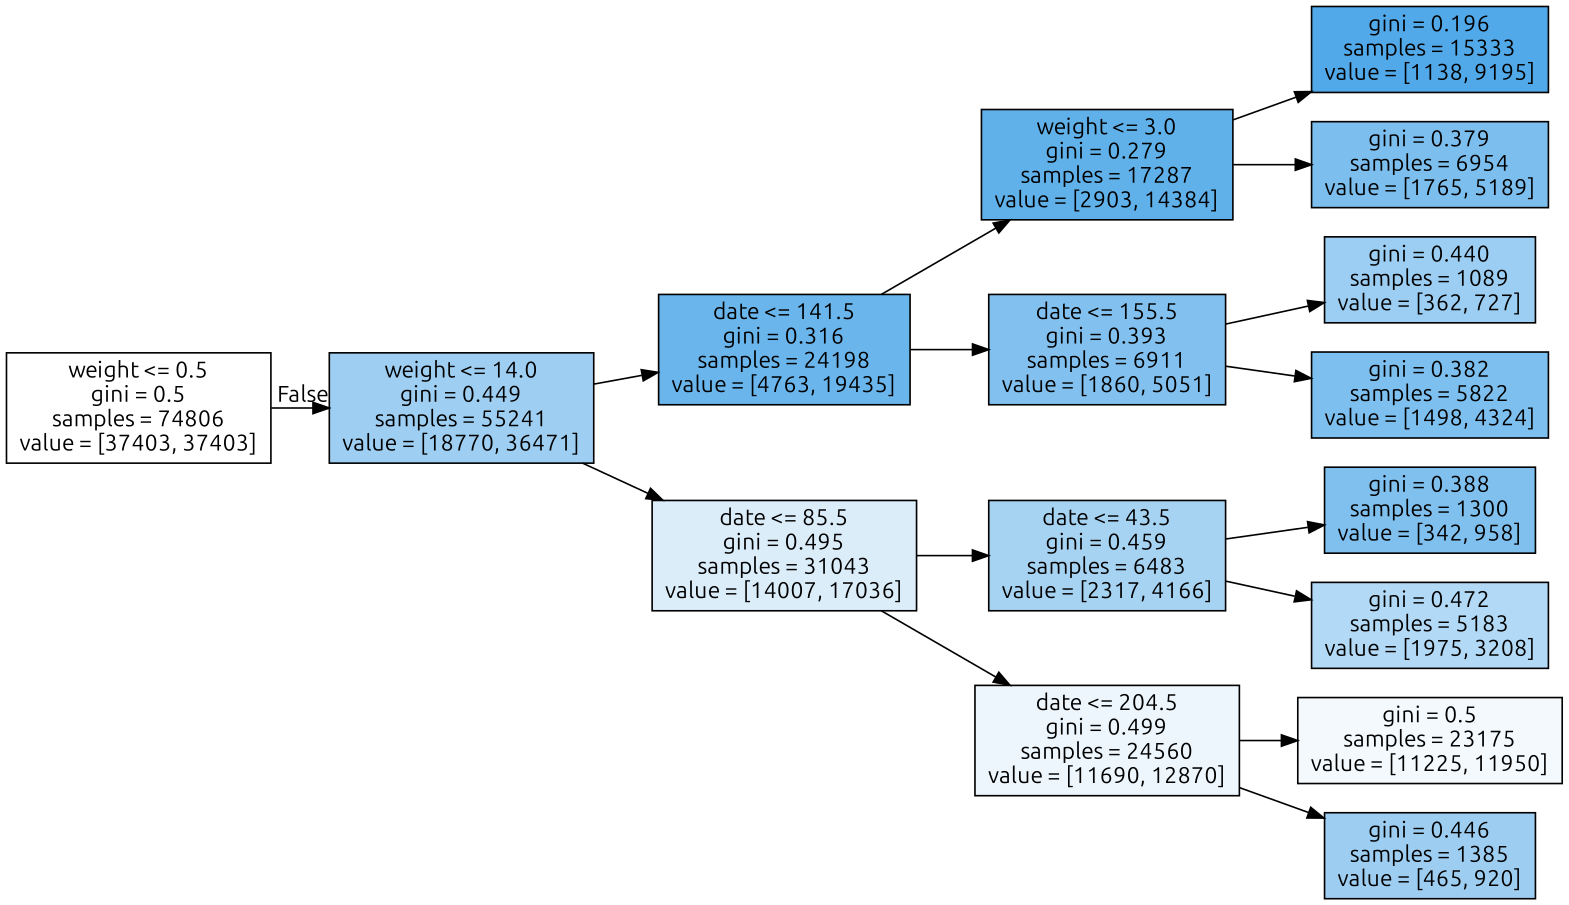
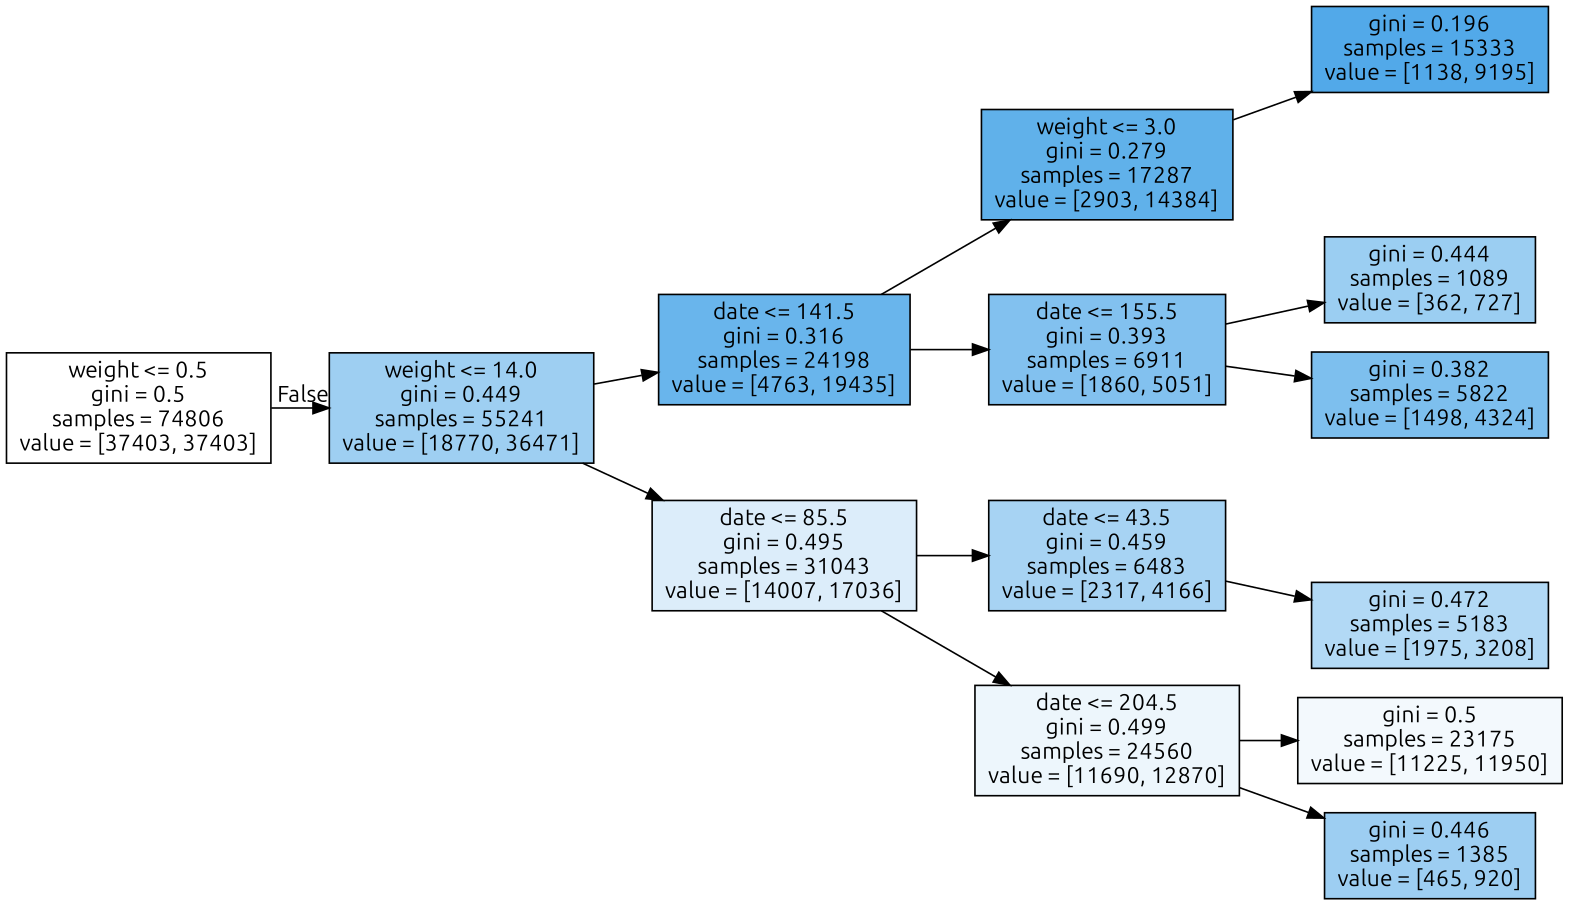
node "gini = 0.379 samples = 6954 value = [1765, 5189]": removed
node "gini = 0.440 samples = 1089 value = [362, 727]": label "gini = 0.440 samples = 1089 value = [362, 727]" -> "gini = 0.444 samples = 1089 value = [362, 727]"
node "gini = 0.388 samples = 1300 value = [342, 958]": removed
